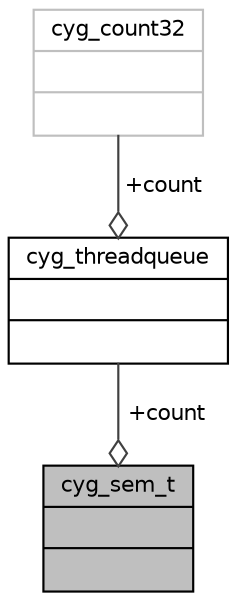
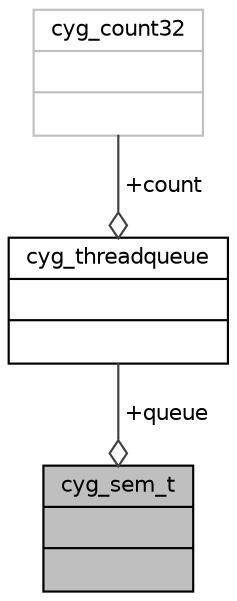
edge "cyg_threadqueue" -> "cyg_sem_t": label " +count" -> " +queue"
